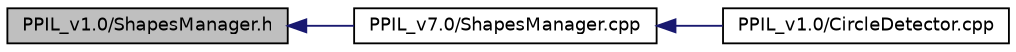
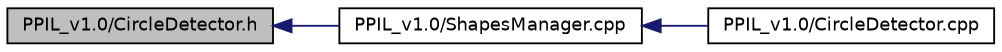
node "PPIL_v1.0/ShapesManager.h": label "PPIL_v1.0/ShapesManager.h" -> "PPIL_v1.0/CircleDetector.h"
node "PPIL_v7.0/ShapesManager.cpp": label "PPIL_v7.0/ShapesManager.cpp" -> "PPIL_v1.0/ShapesManager.cpp"
